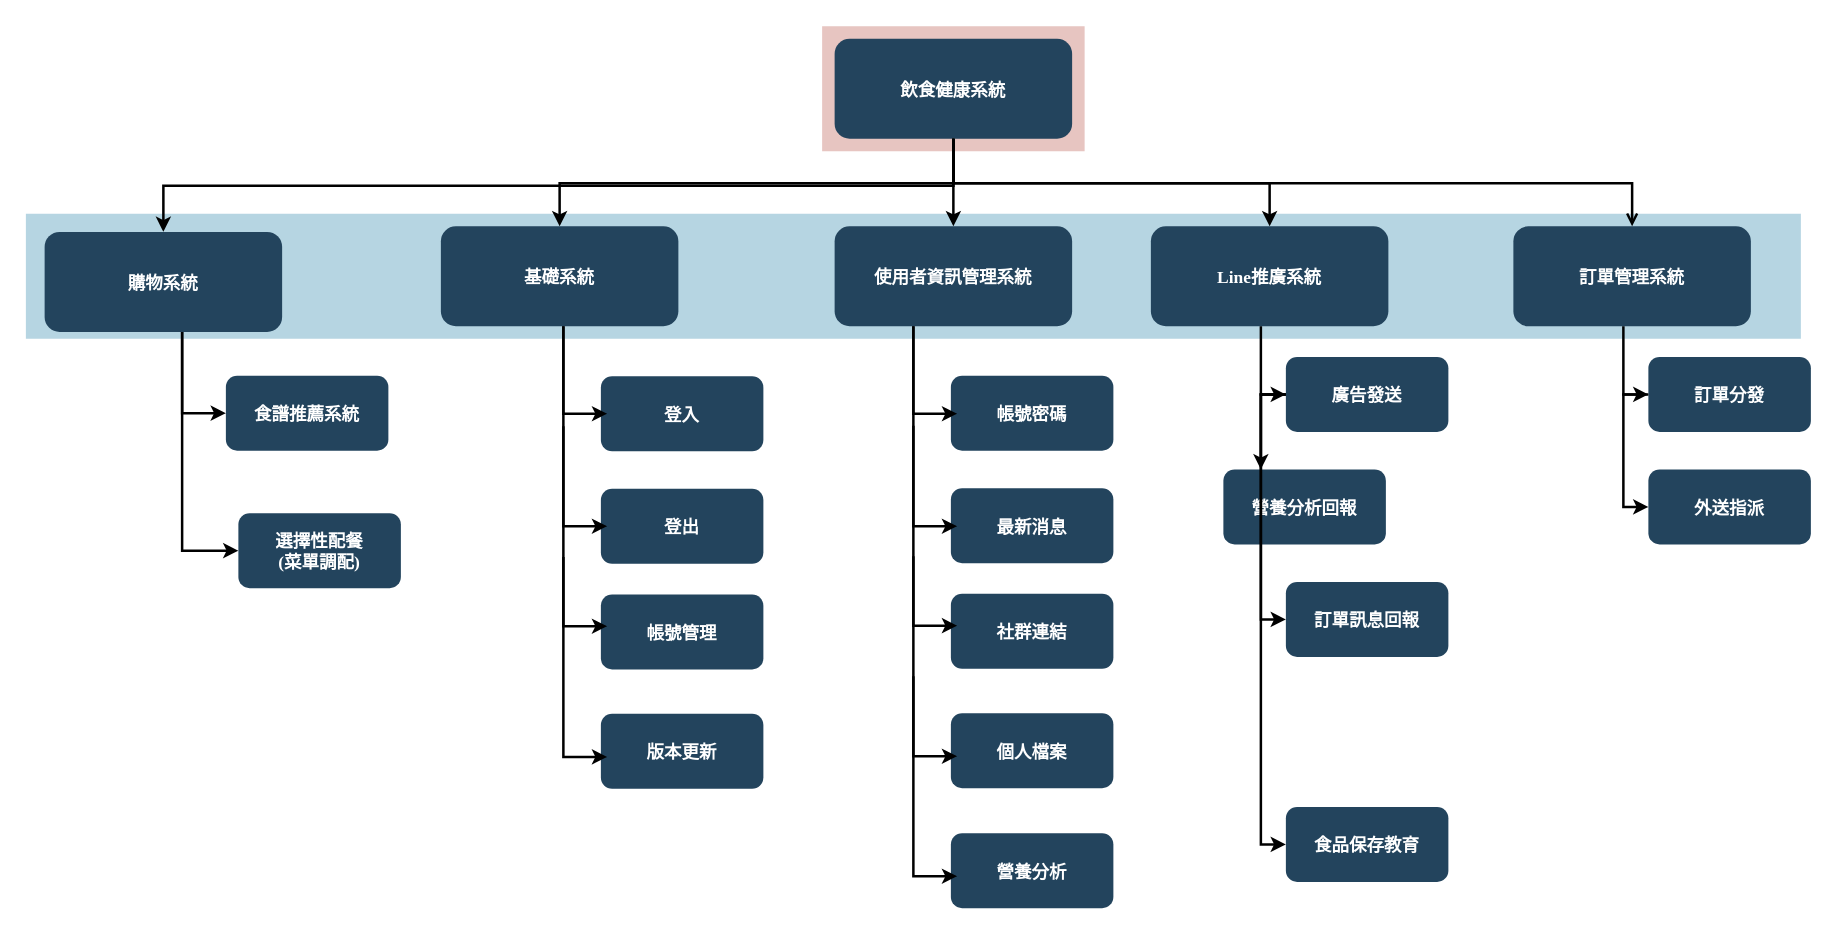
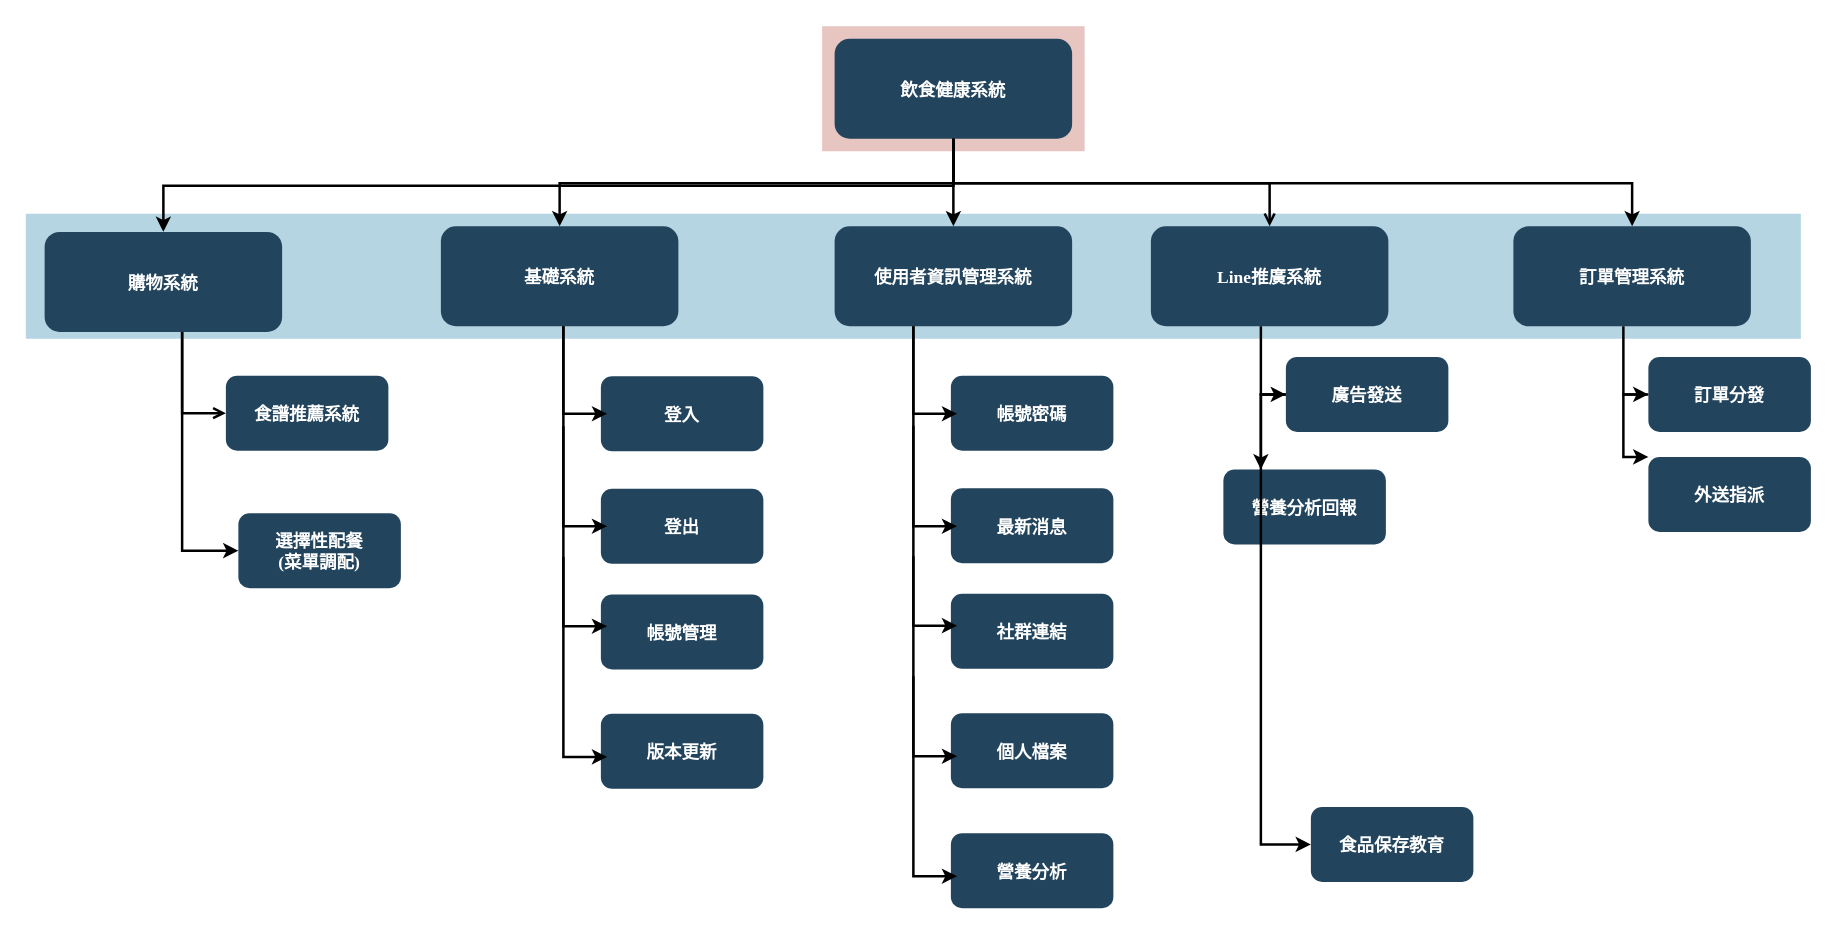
edge "飲食健康系統" -> "Line推廣系統": arrowhead classic -> open
edge "飲食健康系統" -> "訂單管理系統": arrowhead open -> classic
edge "購物系統" -> "食譜推薦系統": arrowhead classic -> open
node "外送指派": moved (1729, 507) -> (1729, 494)
edge "廣告發送" -> "訂單訊息回報": removed
node "訂單訊息回報": removed
node "食品保存教育": moved (1367, 844) -> (1392, 844)
